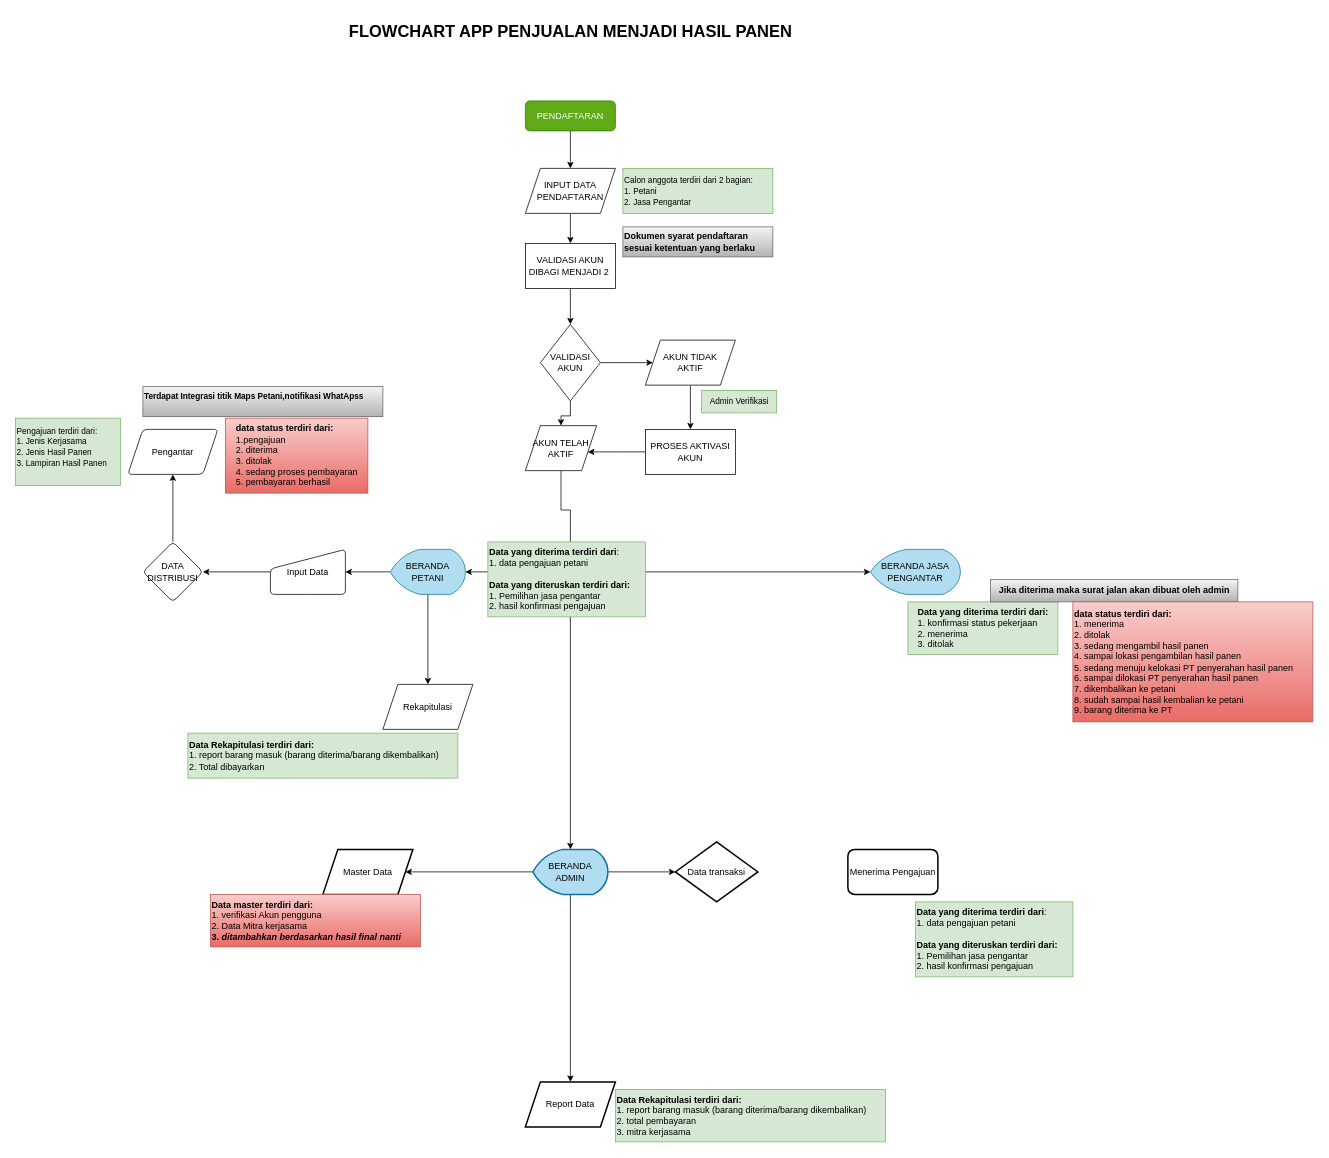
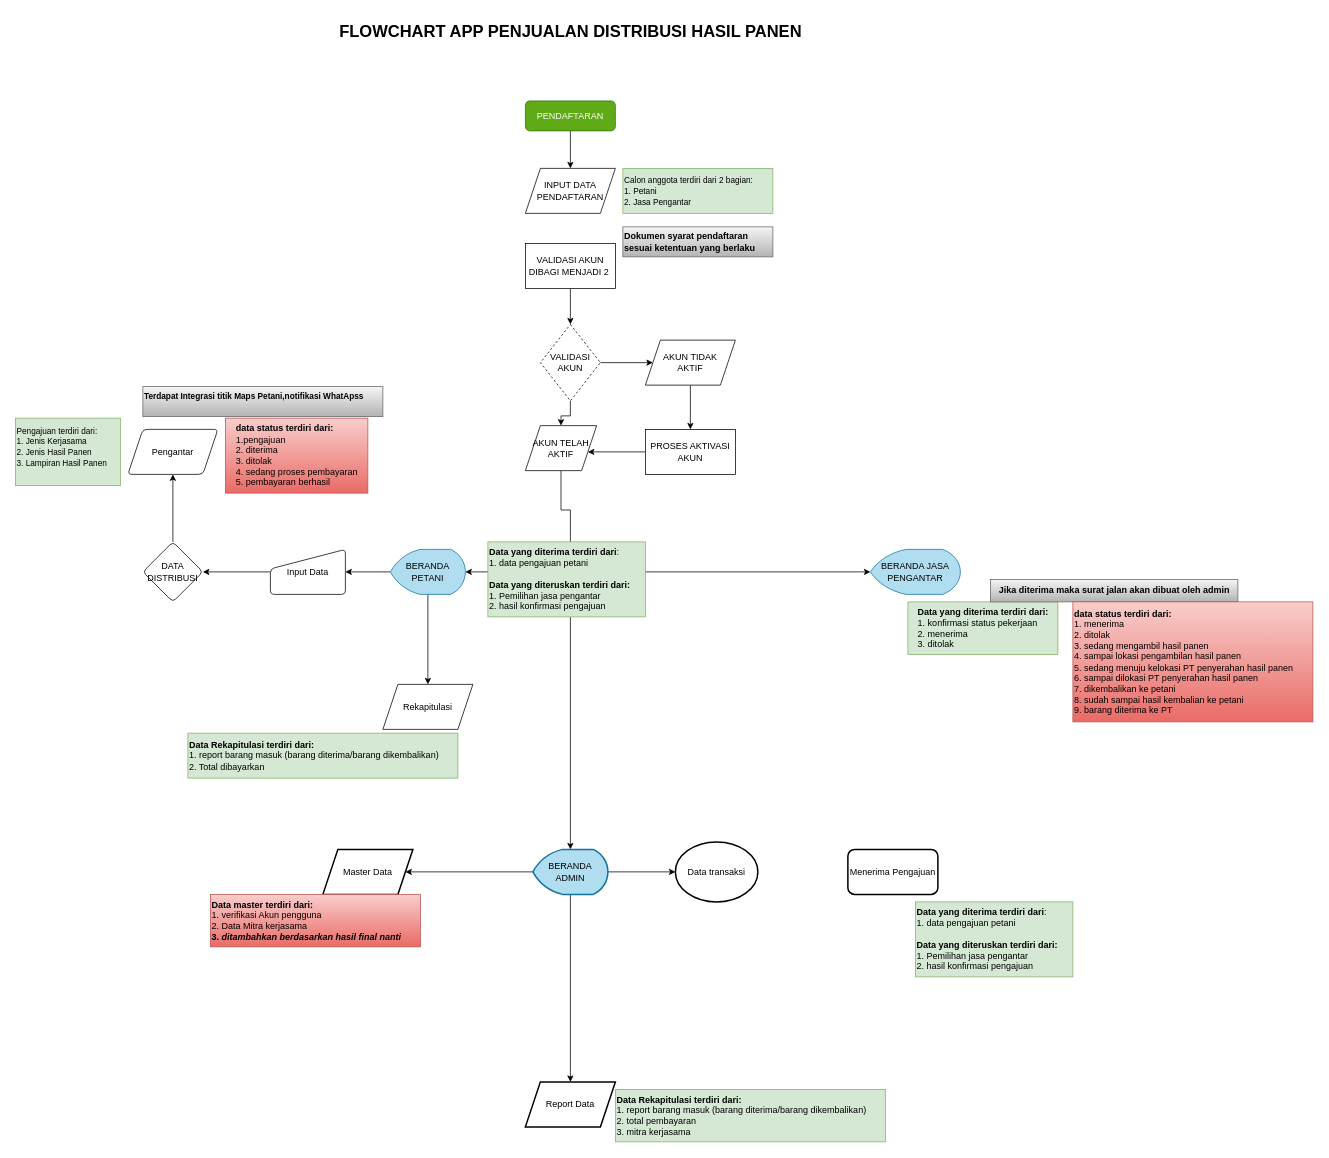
node "FLOWCHART APP PENJUALAN MENJADI HASIL PANEN": label "FLOWCHART APP PENJUALAN MENJADI HASIL PANEN" -> "FLOWCHART APP PENJUALAN DISTRIBUSI HASIL PANEN"
edge "INPUT DATA PENDAFTARAN" -> "VALIDASI AKUN DIBAGI MENJADI 2": removed
node "VALIDASI AKUN": style solid -> dashed
node "Admin Verifikasi": removed
node "Data transaksi": shape diamond -> ellipse
